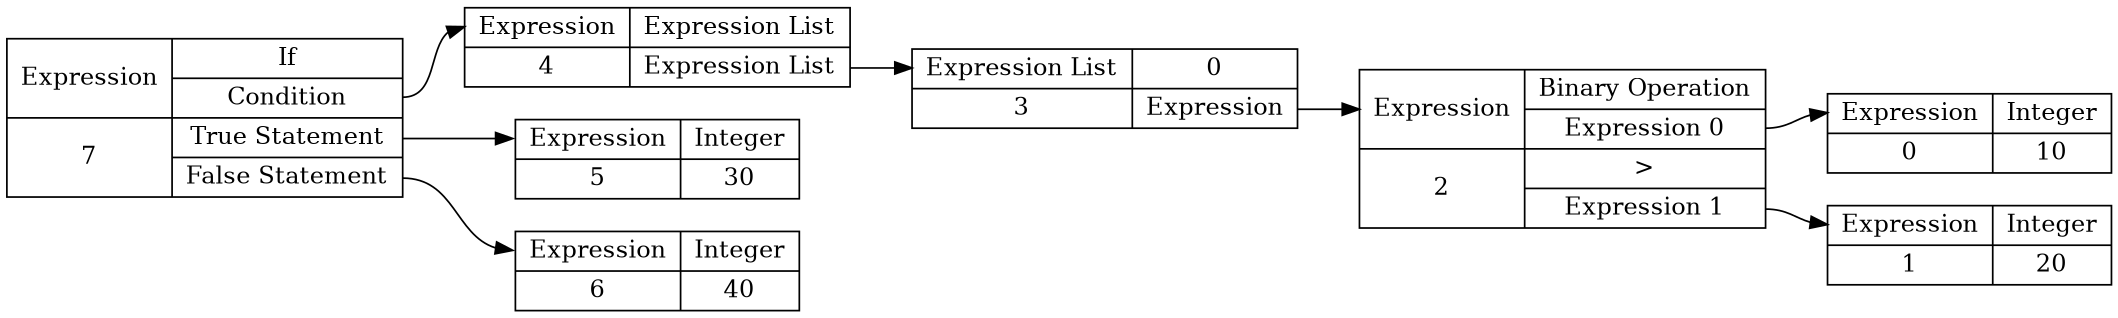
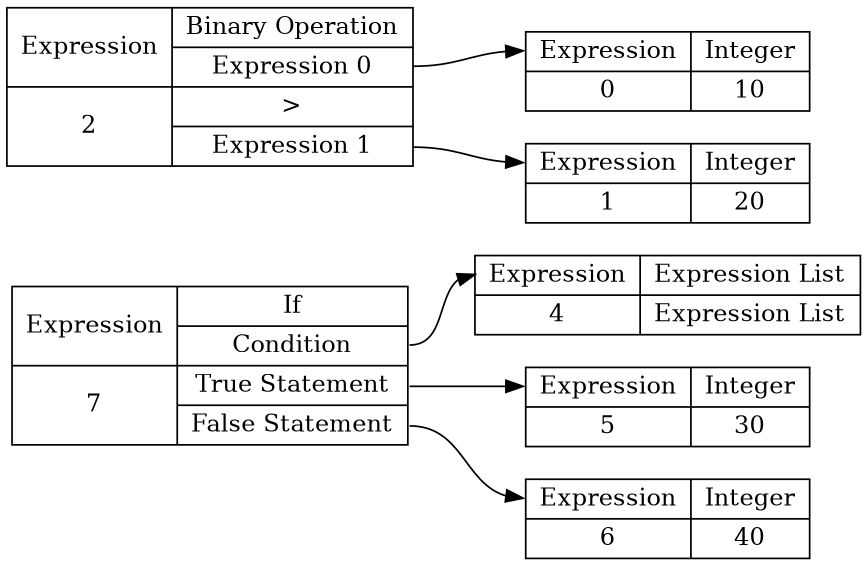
node "Expression List": removed
